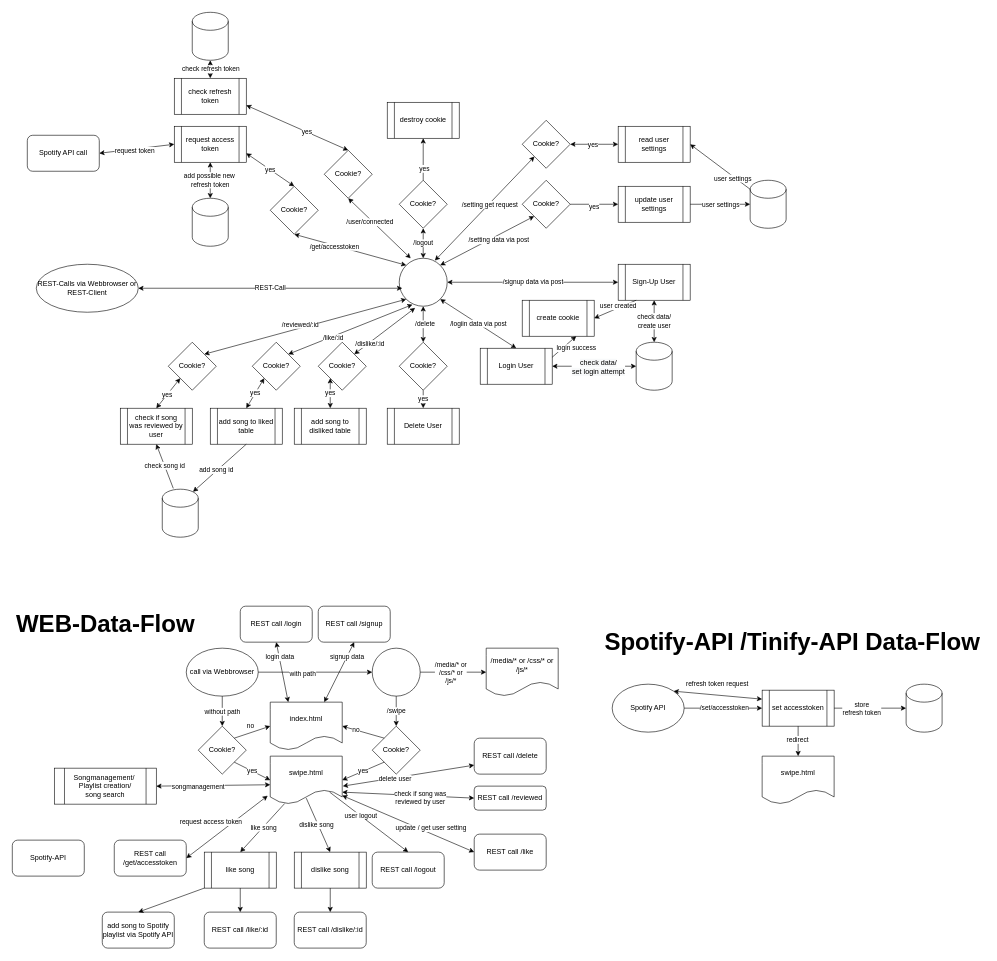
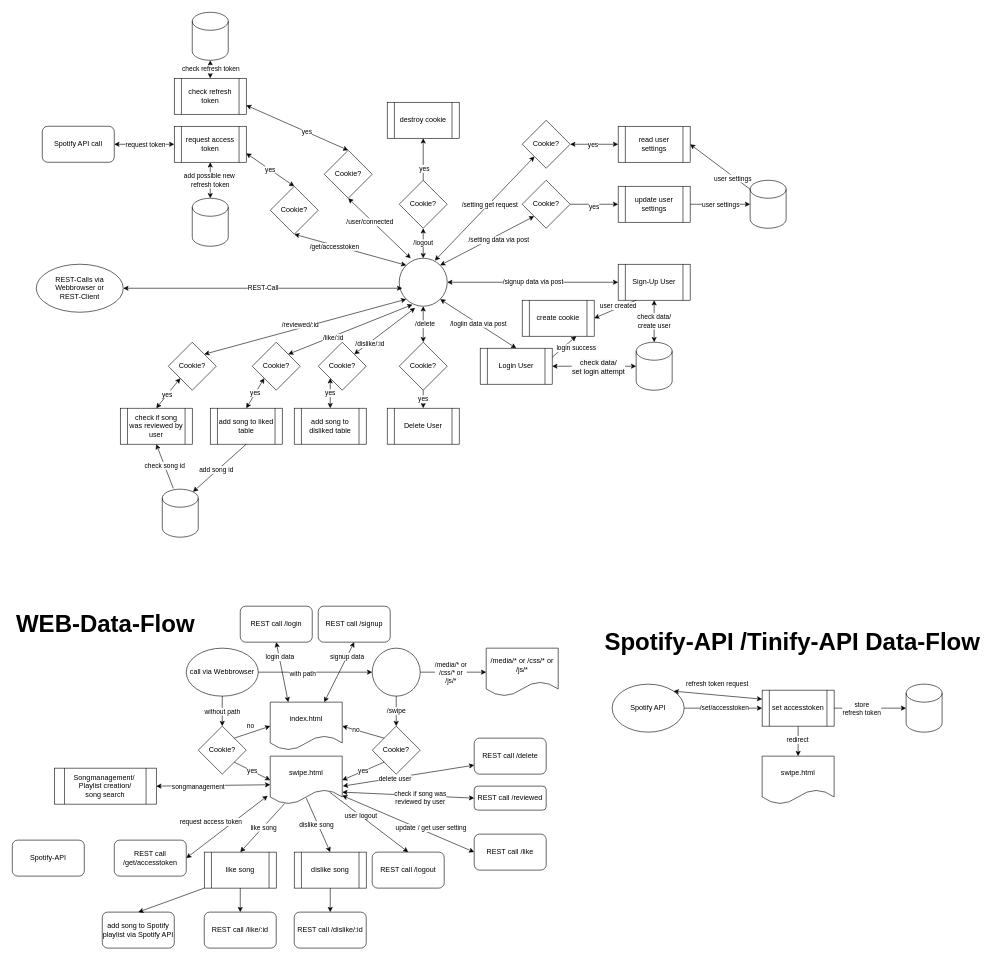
node "Spotify API call": moved (63, 153) -> (78, 144)
node "REST-Calls via Webbrowser or REST-Client": size 102x48 -> 87x48
